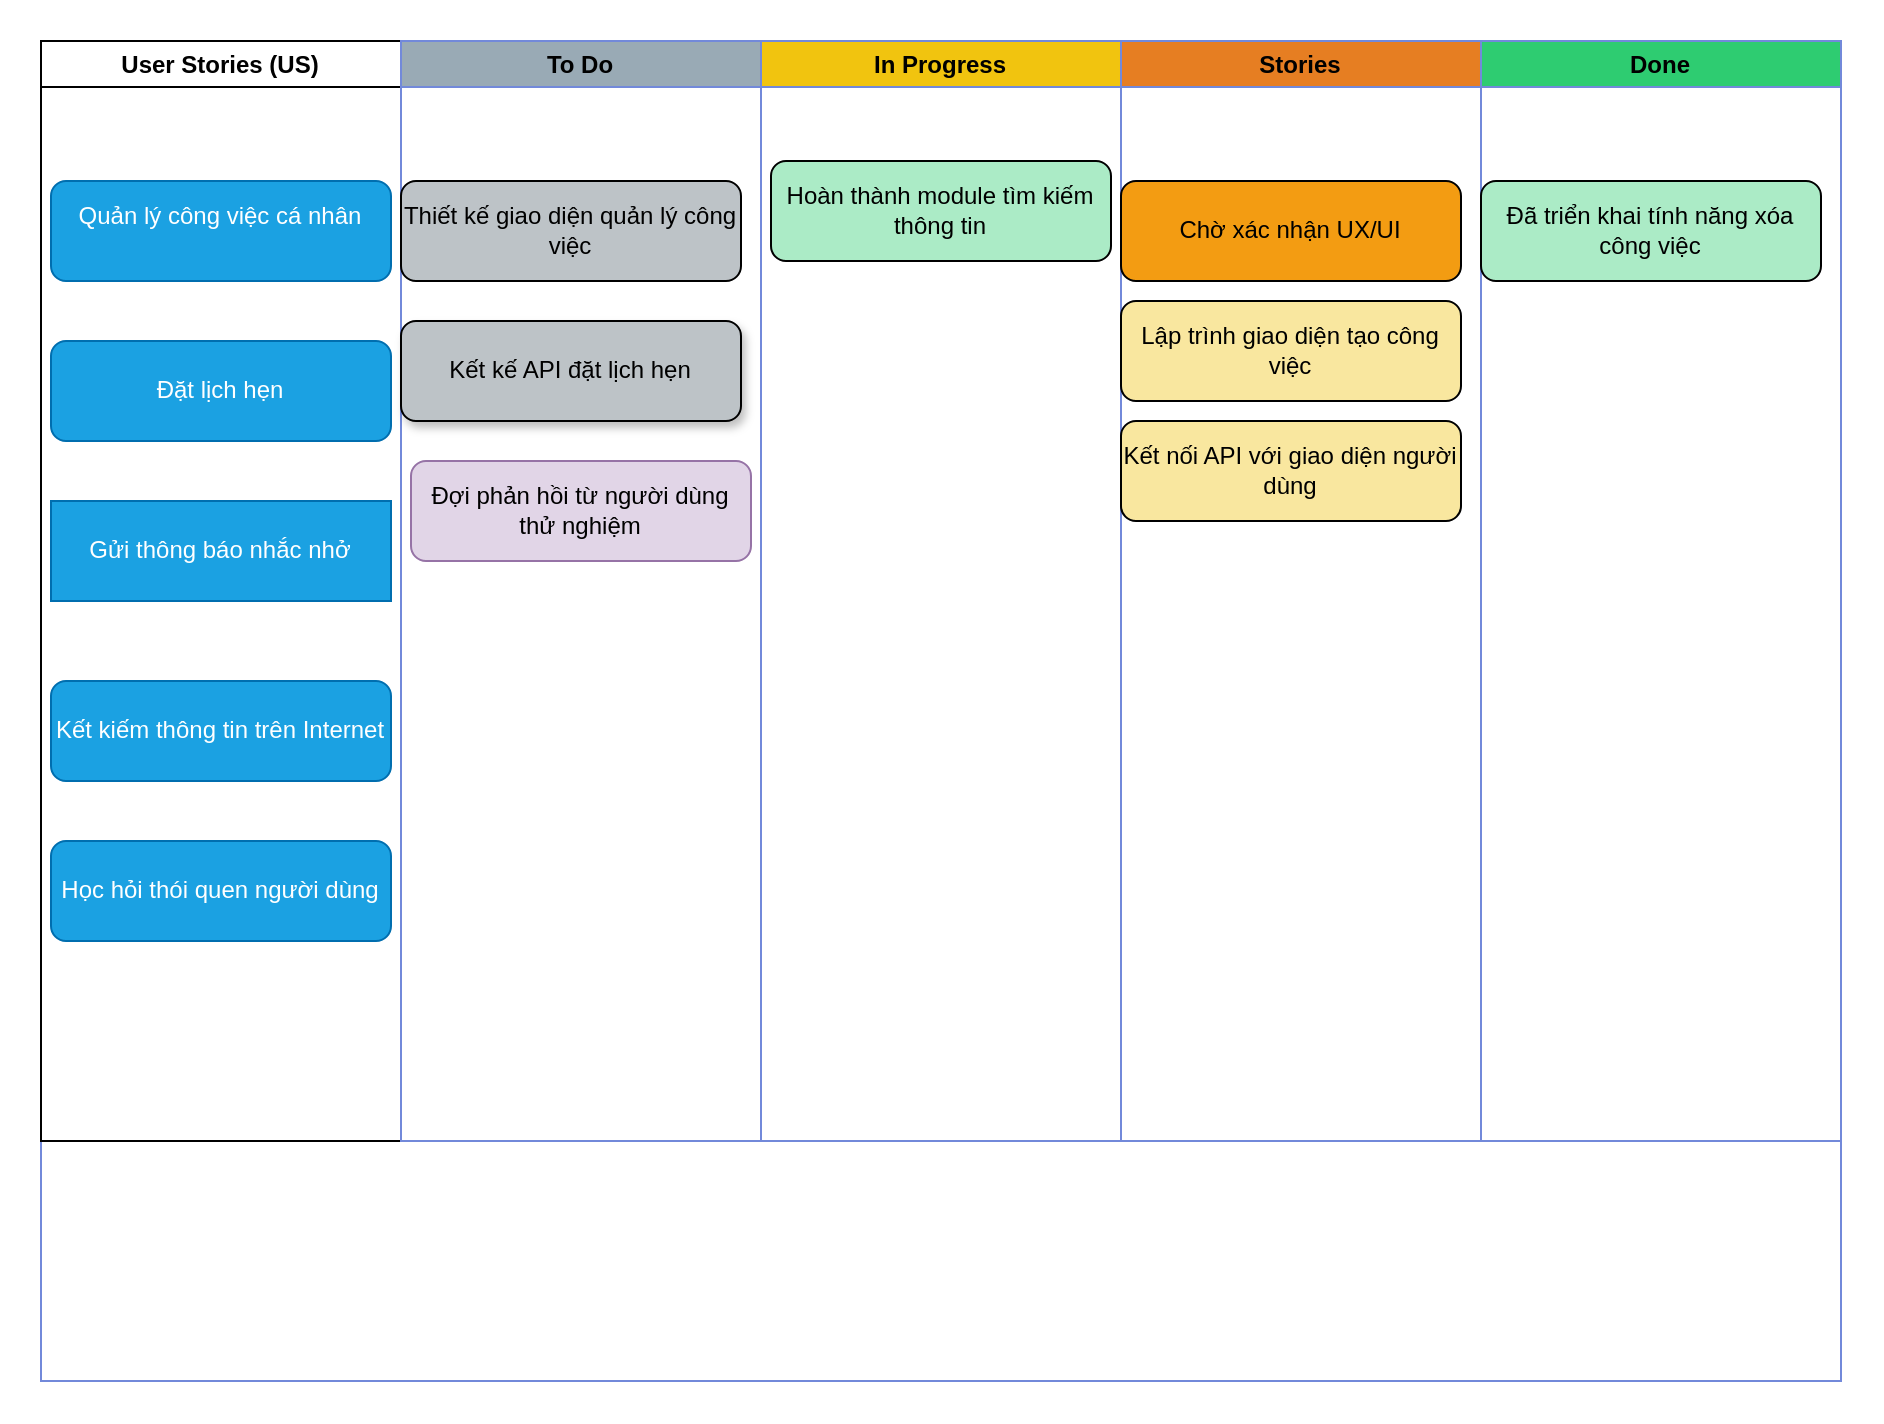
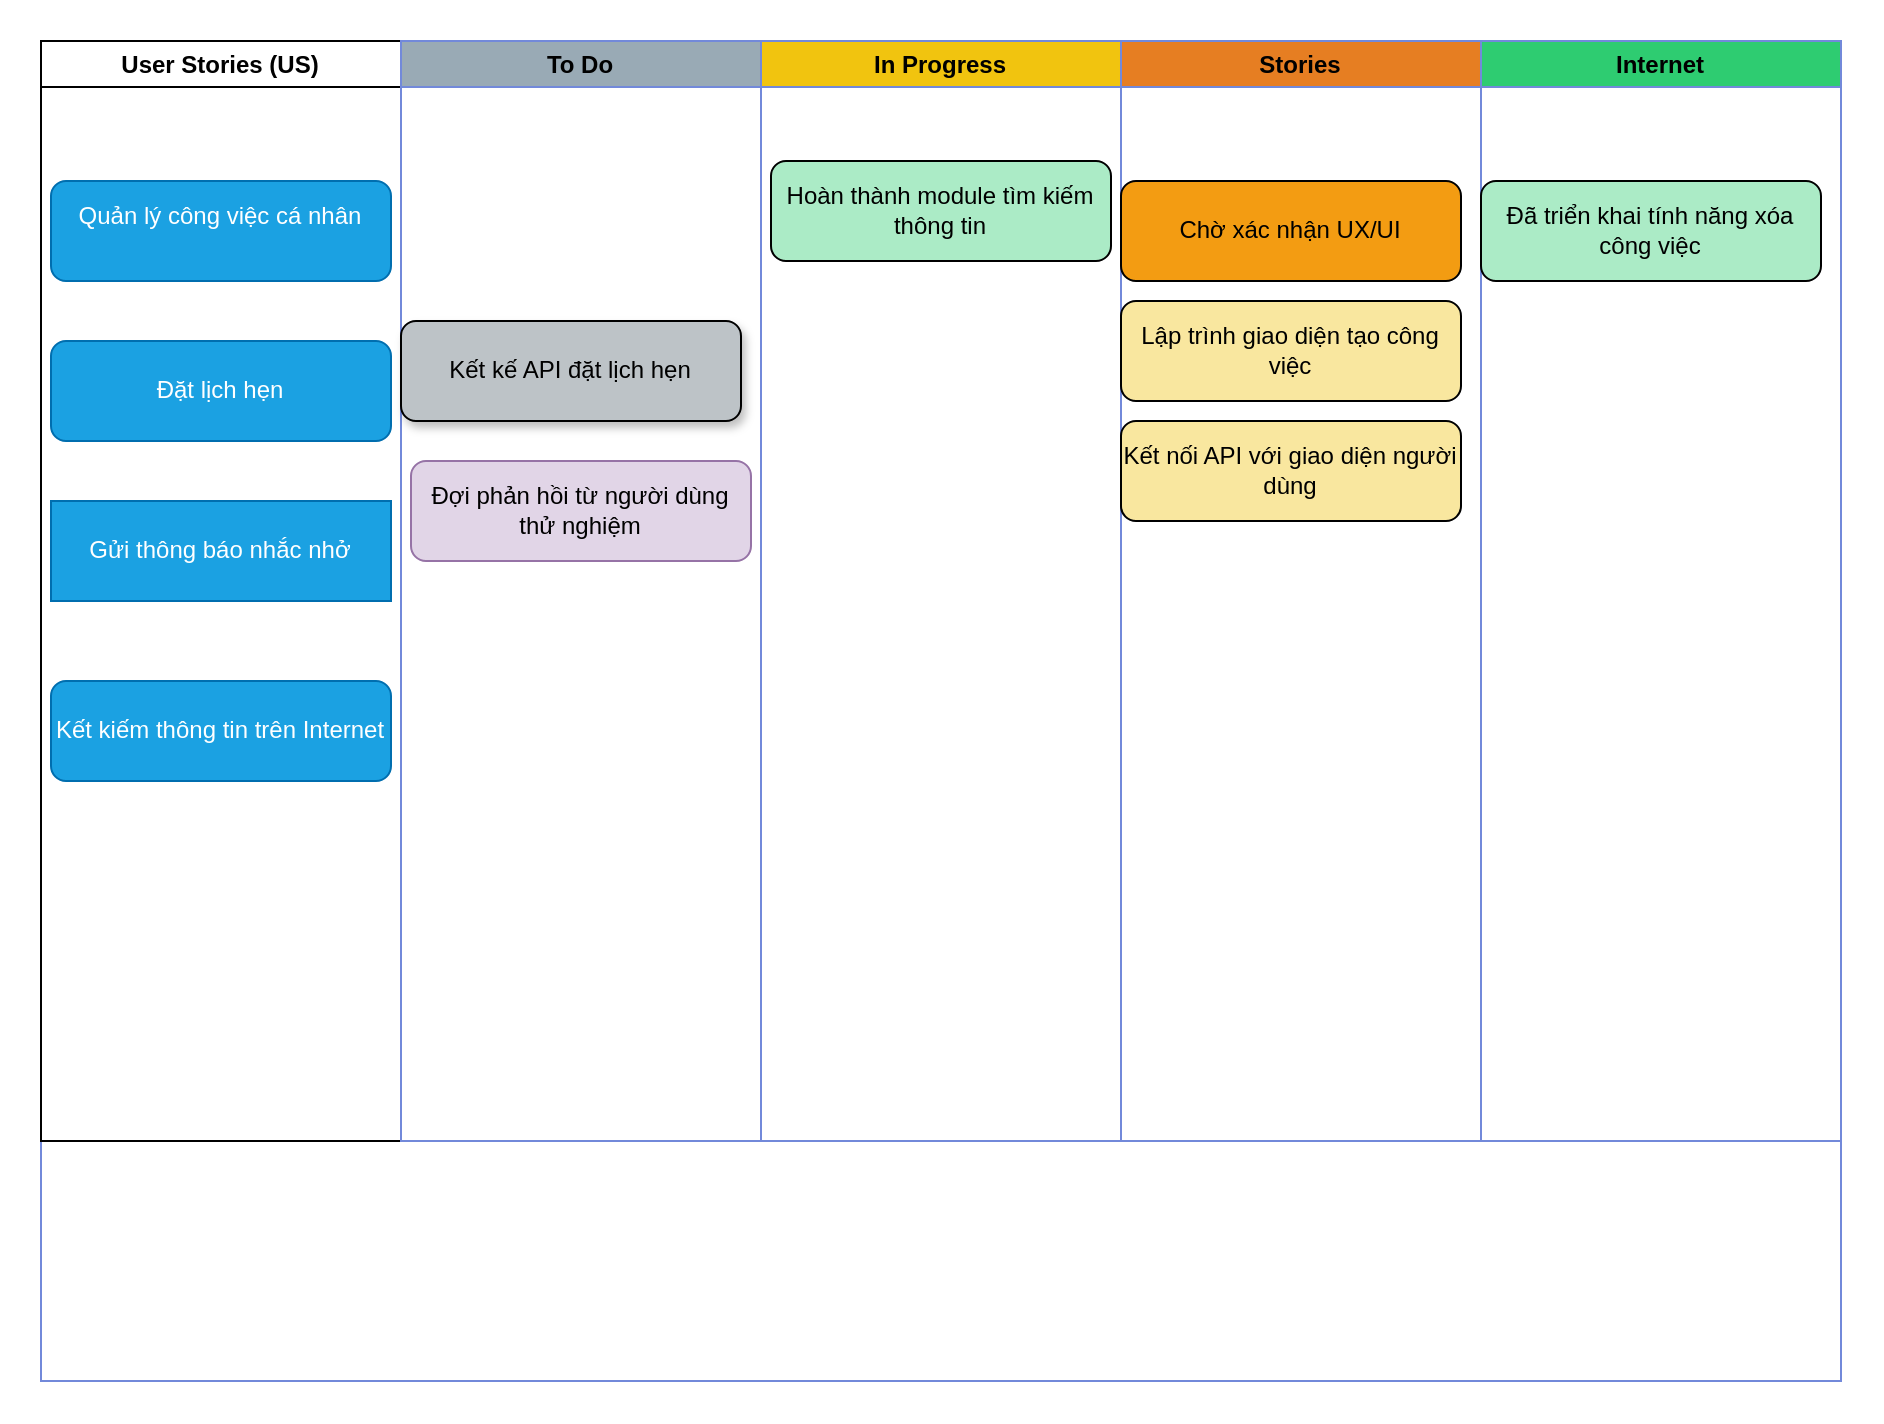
node "Done": label "Done" -> "Internet"
node "Thiết kế giao diện quản lý công việc": removed
node "Học hỏi thói quen người dùng": removed
